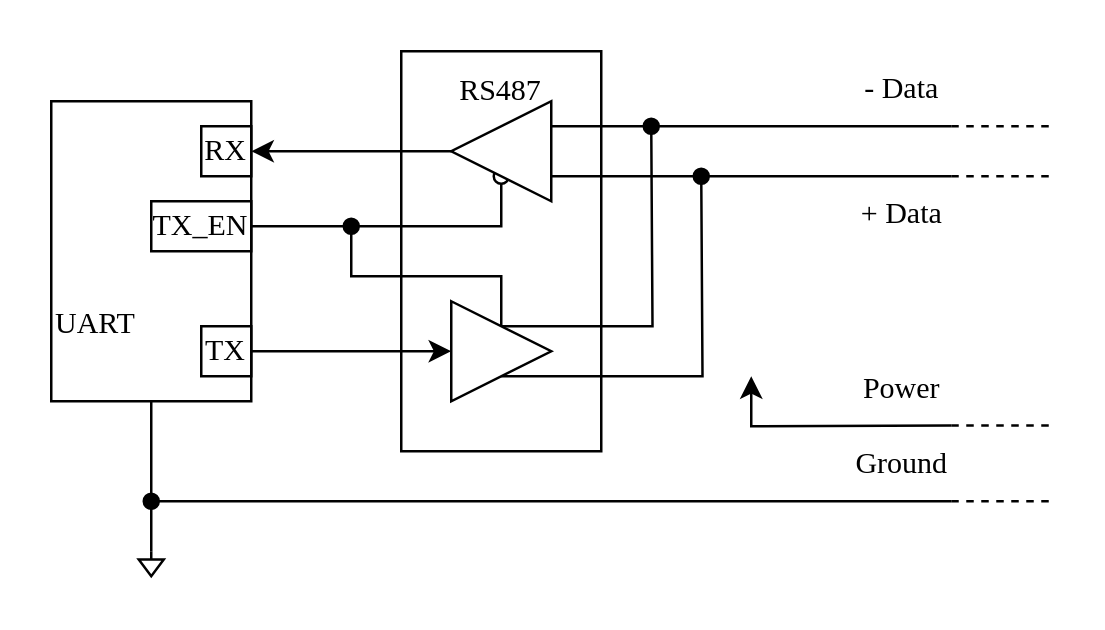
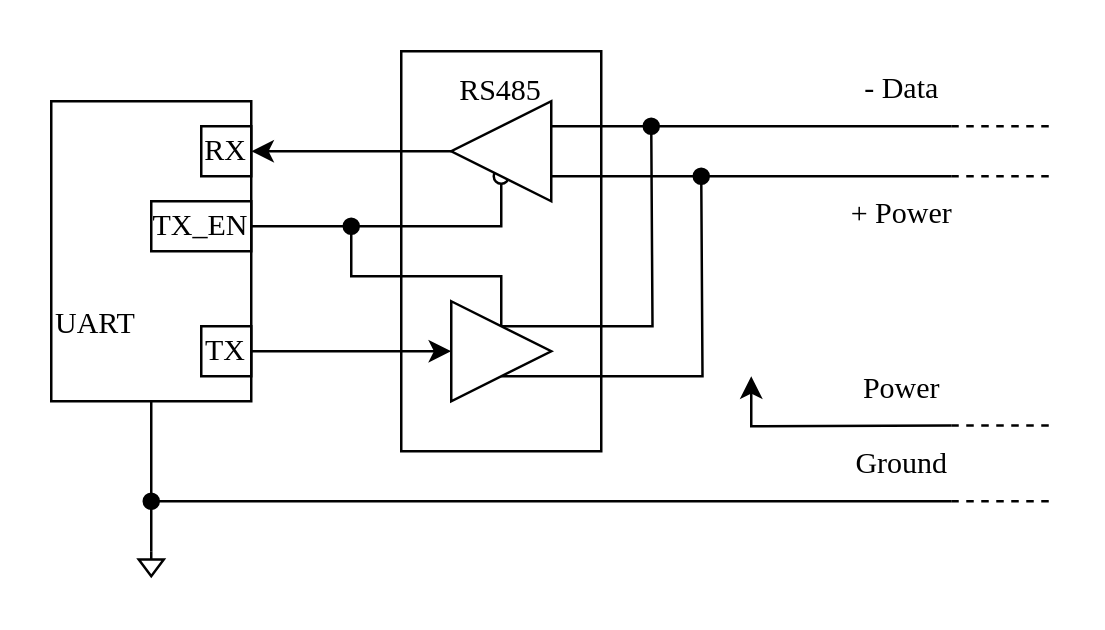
node "+ Data": label "+ Data" -> "+ Power"
node "RS487": label "RS487" -> "RS485"
